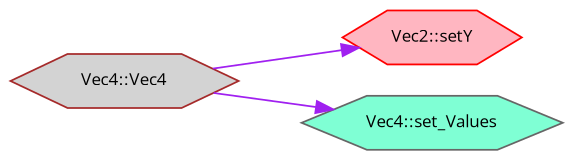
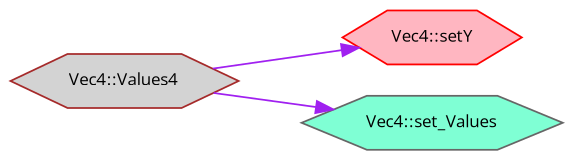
node "Vec2::setY": label "Vec2::setY" -> "Vec4::setY"
node "Vec4::Vec4": label "Vec4::Vec4" -> "Vec4::Values4"
